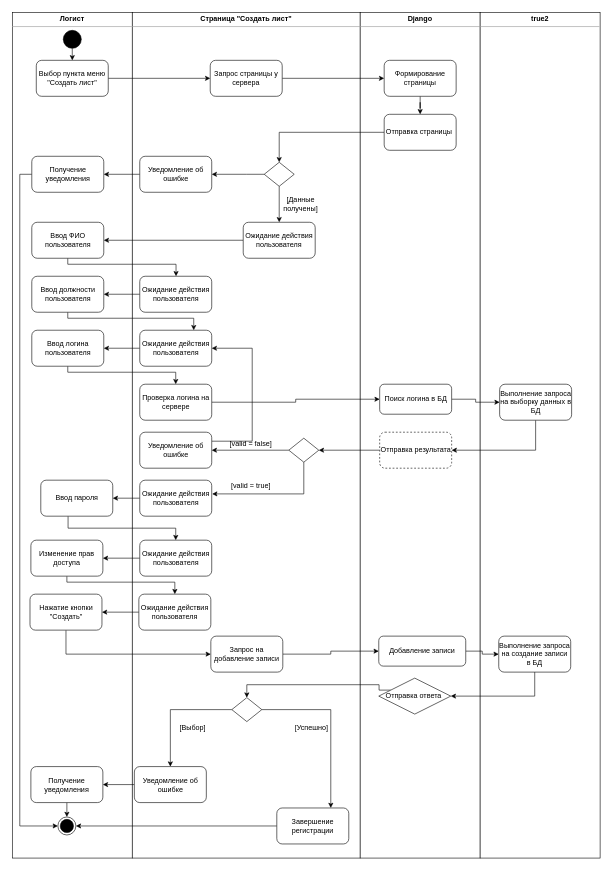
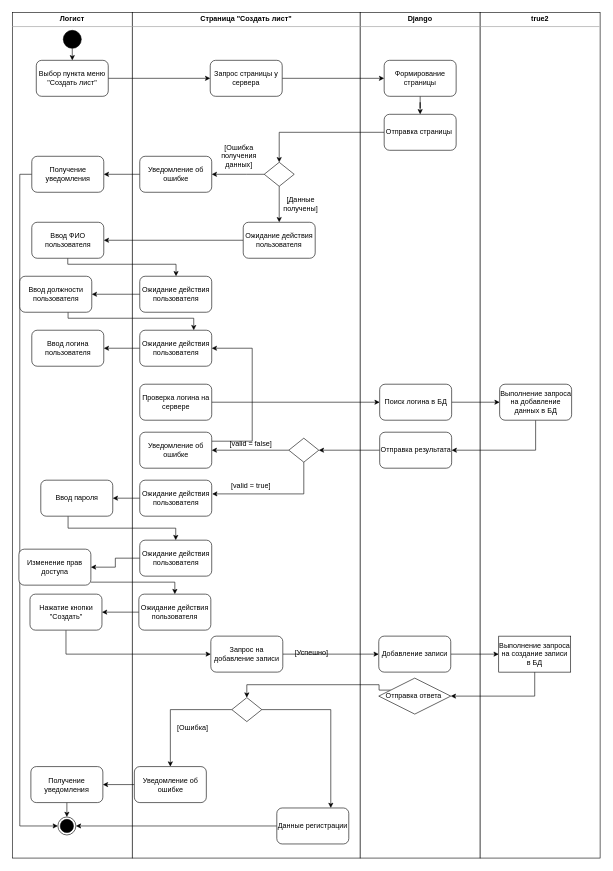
node "[Ошибка получения данных]": added
node "Ввод должности пользователя": moved (68, 294) -> (56, 294)
edge "Ввод логина пользователя" -> "Проверка логина на сервере": removed
node "Поиск логина в БД": size 72x30 -> 72x36
node "Выполнение запроса на выборку данных в БД": label "Выполнение запроса на выборку данных в БД" -> "Выполнение запроса на добавление данных в БД"
node "Отправка результата": style dashed -> solid
node "Изменение прав доступа": moved (67, 558) -> (55, 567)
node "Добавление записи": size 87x30 -> 72x36
node "Выполнение запроса на создание записи в БД": shape rounded rectangle -> rectangle
node "[Выбор]": label "[Выбор]" -> "[Ошибка]"
node "[Успешно]": moved (311, 728) -> (311, 653)
node "Завершение регистрации": label "Завершение регистрации" -> "Данные регистрации"
